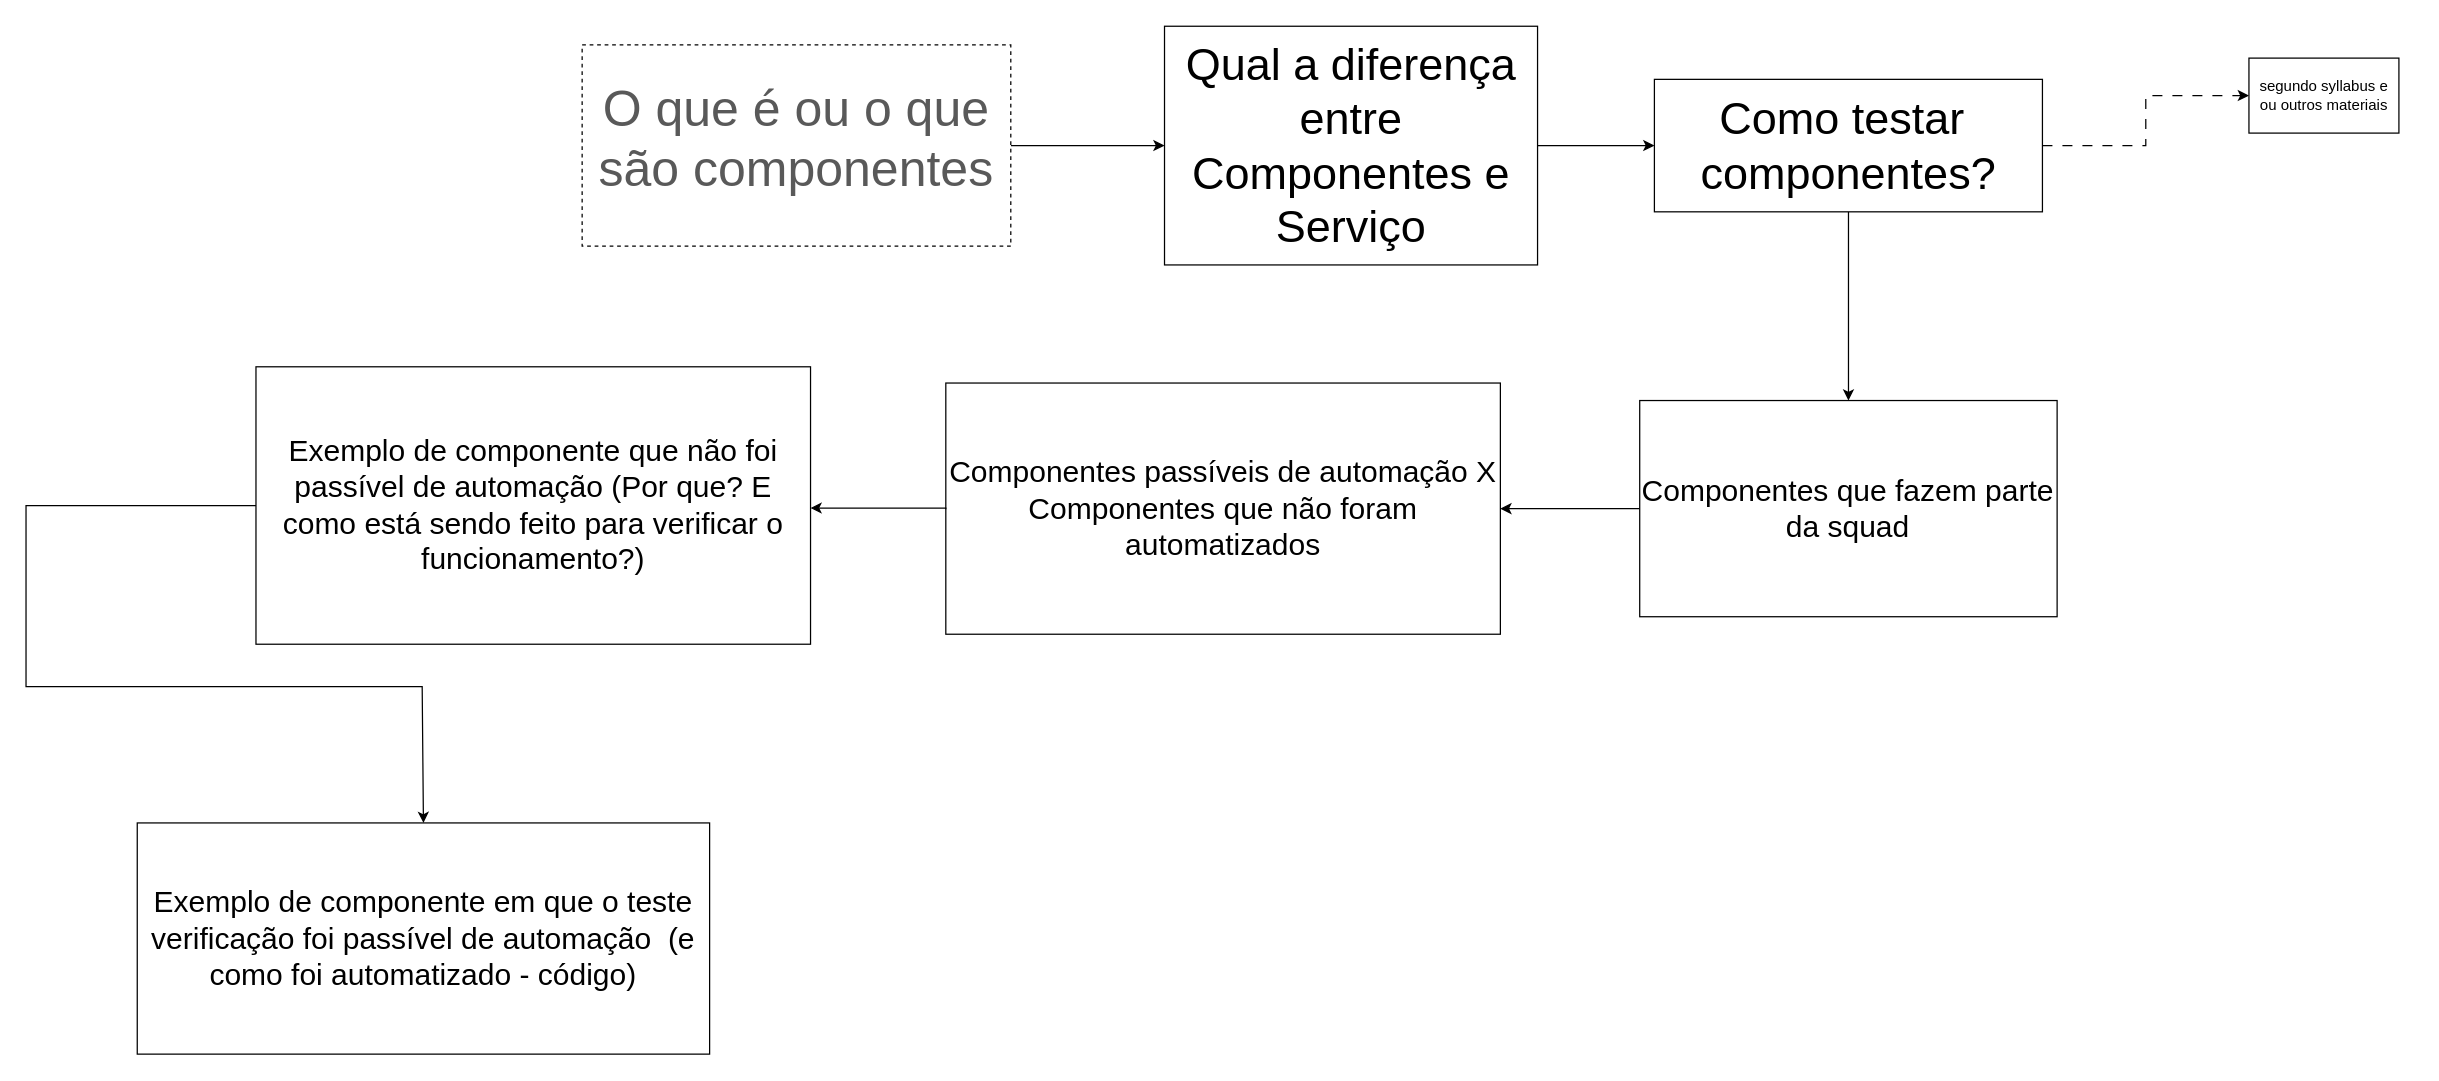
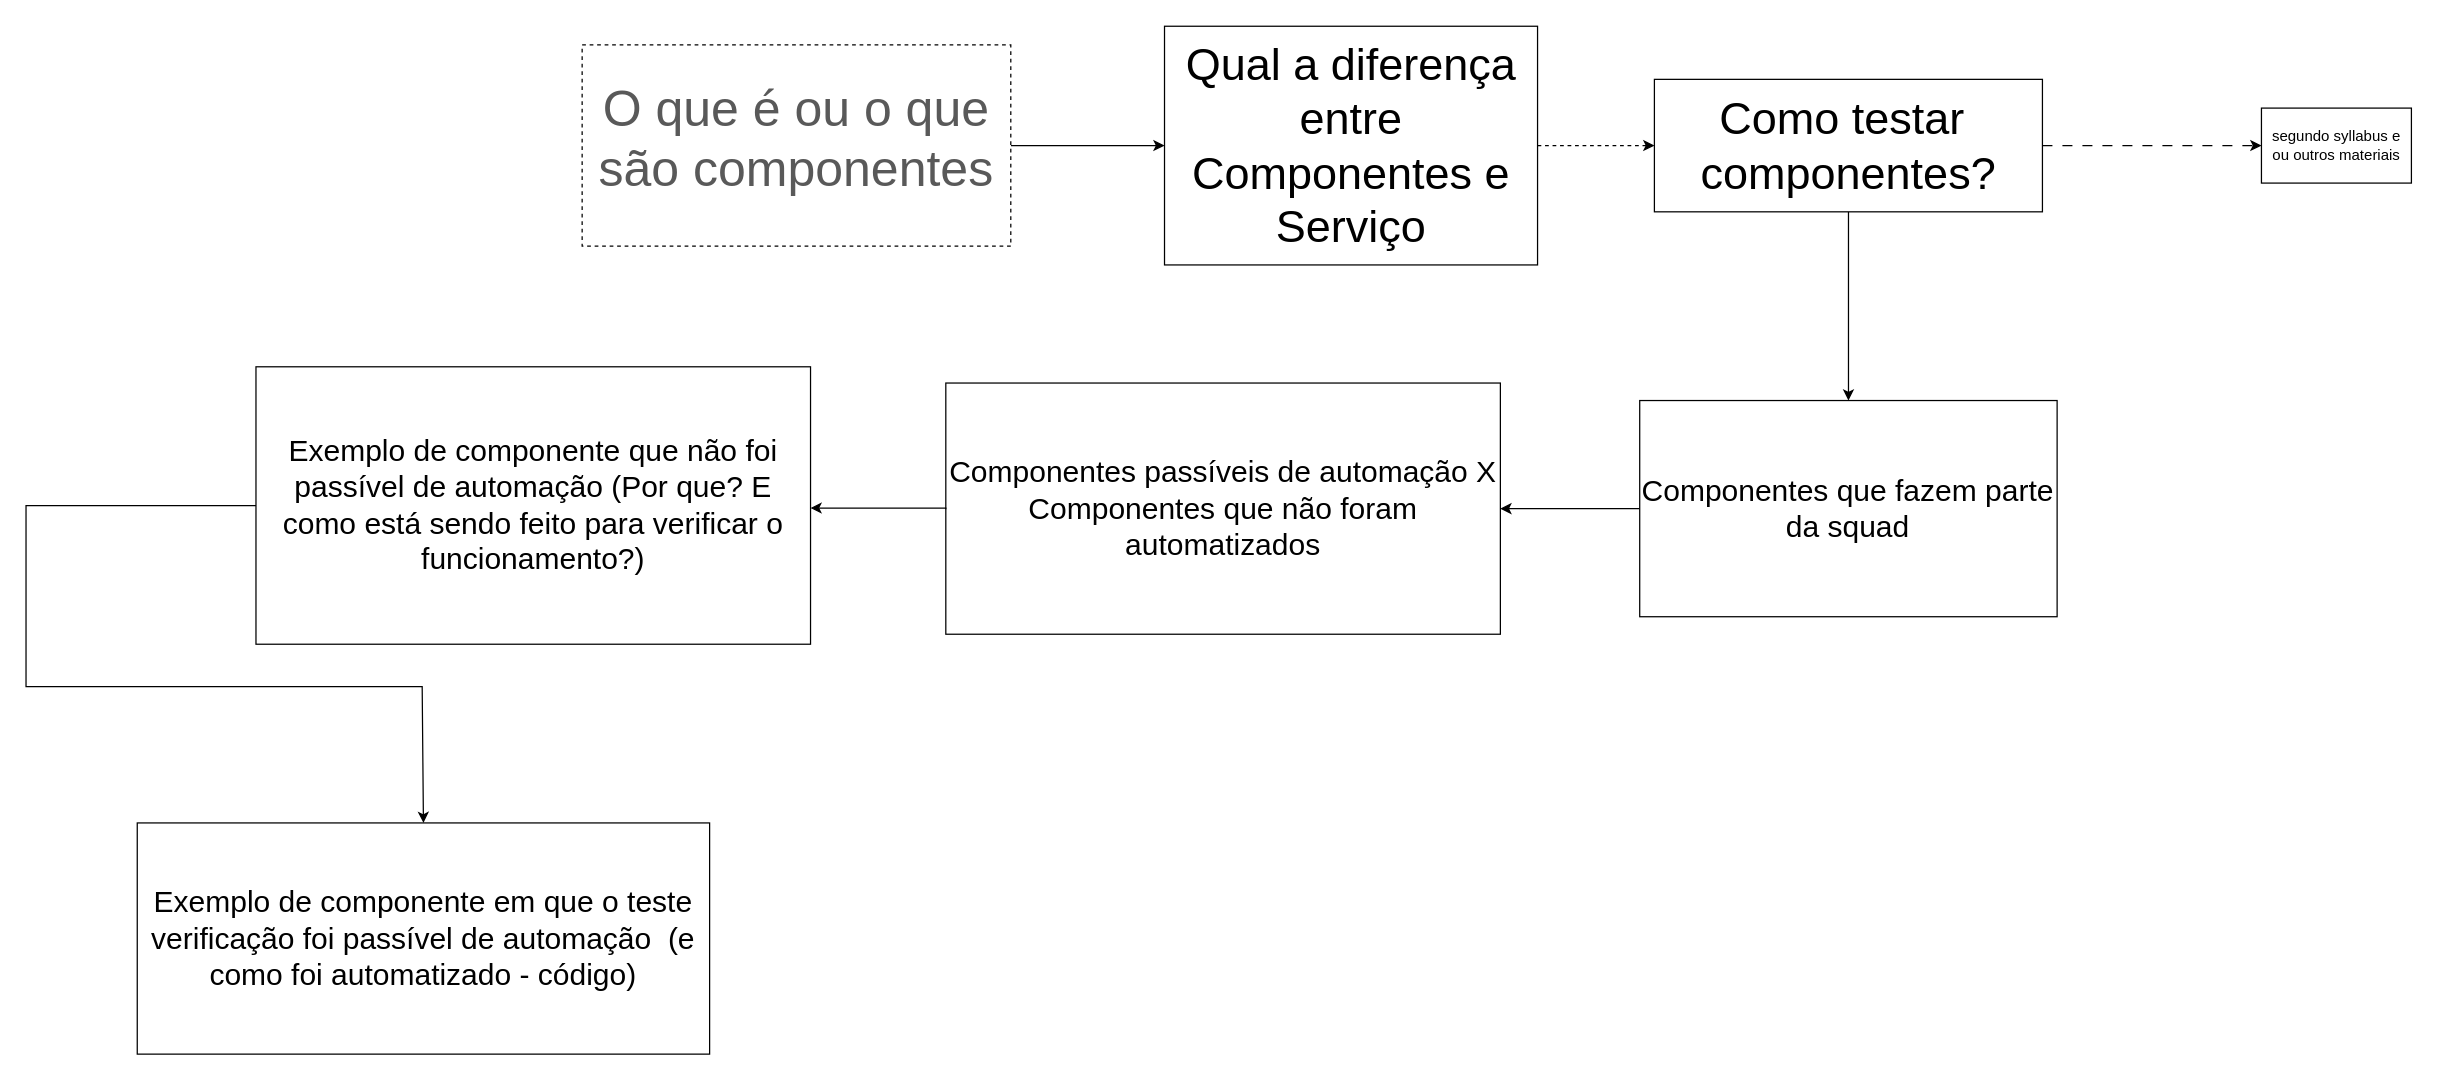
node "segundo syllabus e ou outros materiais": moved (2324, 96) -> (2337, 146)
edge "Qual a diferença entre Componentes e Serviço" -> "Como testar componentes?": style solid -> dashed
